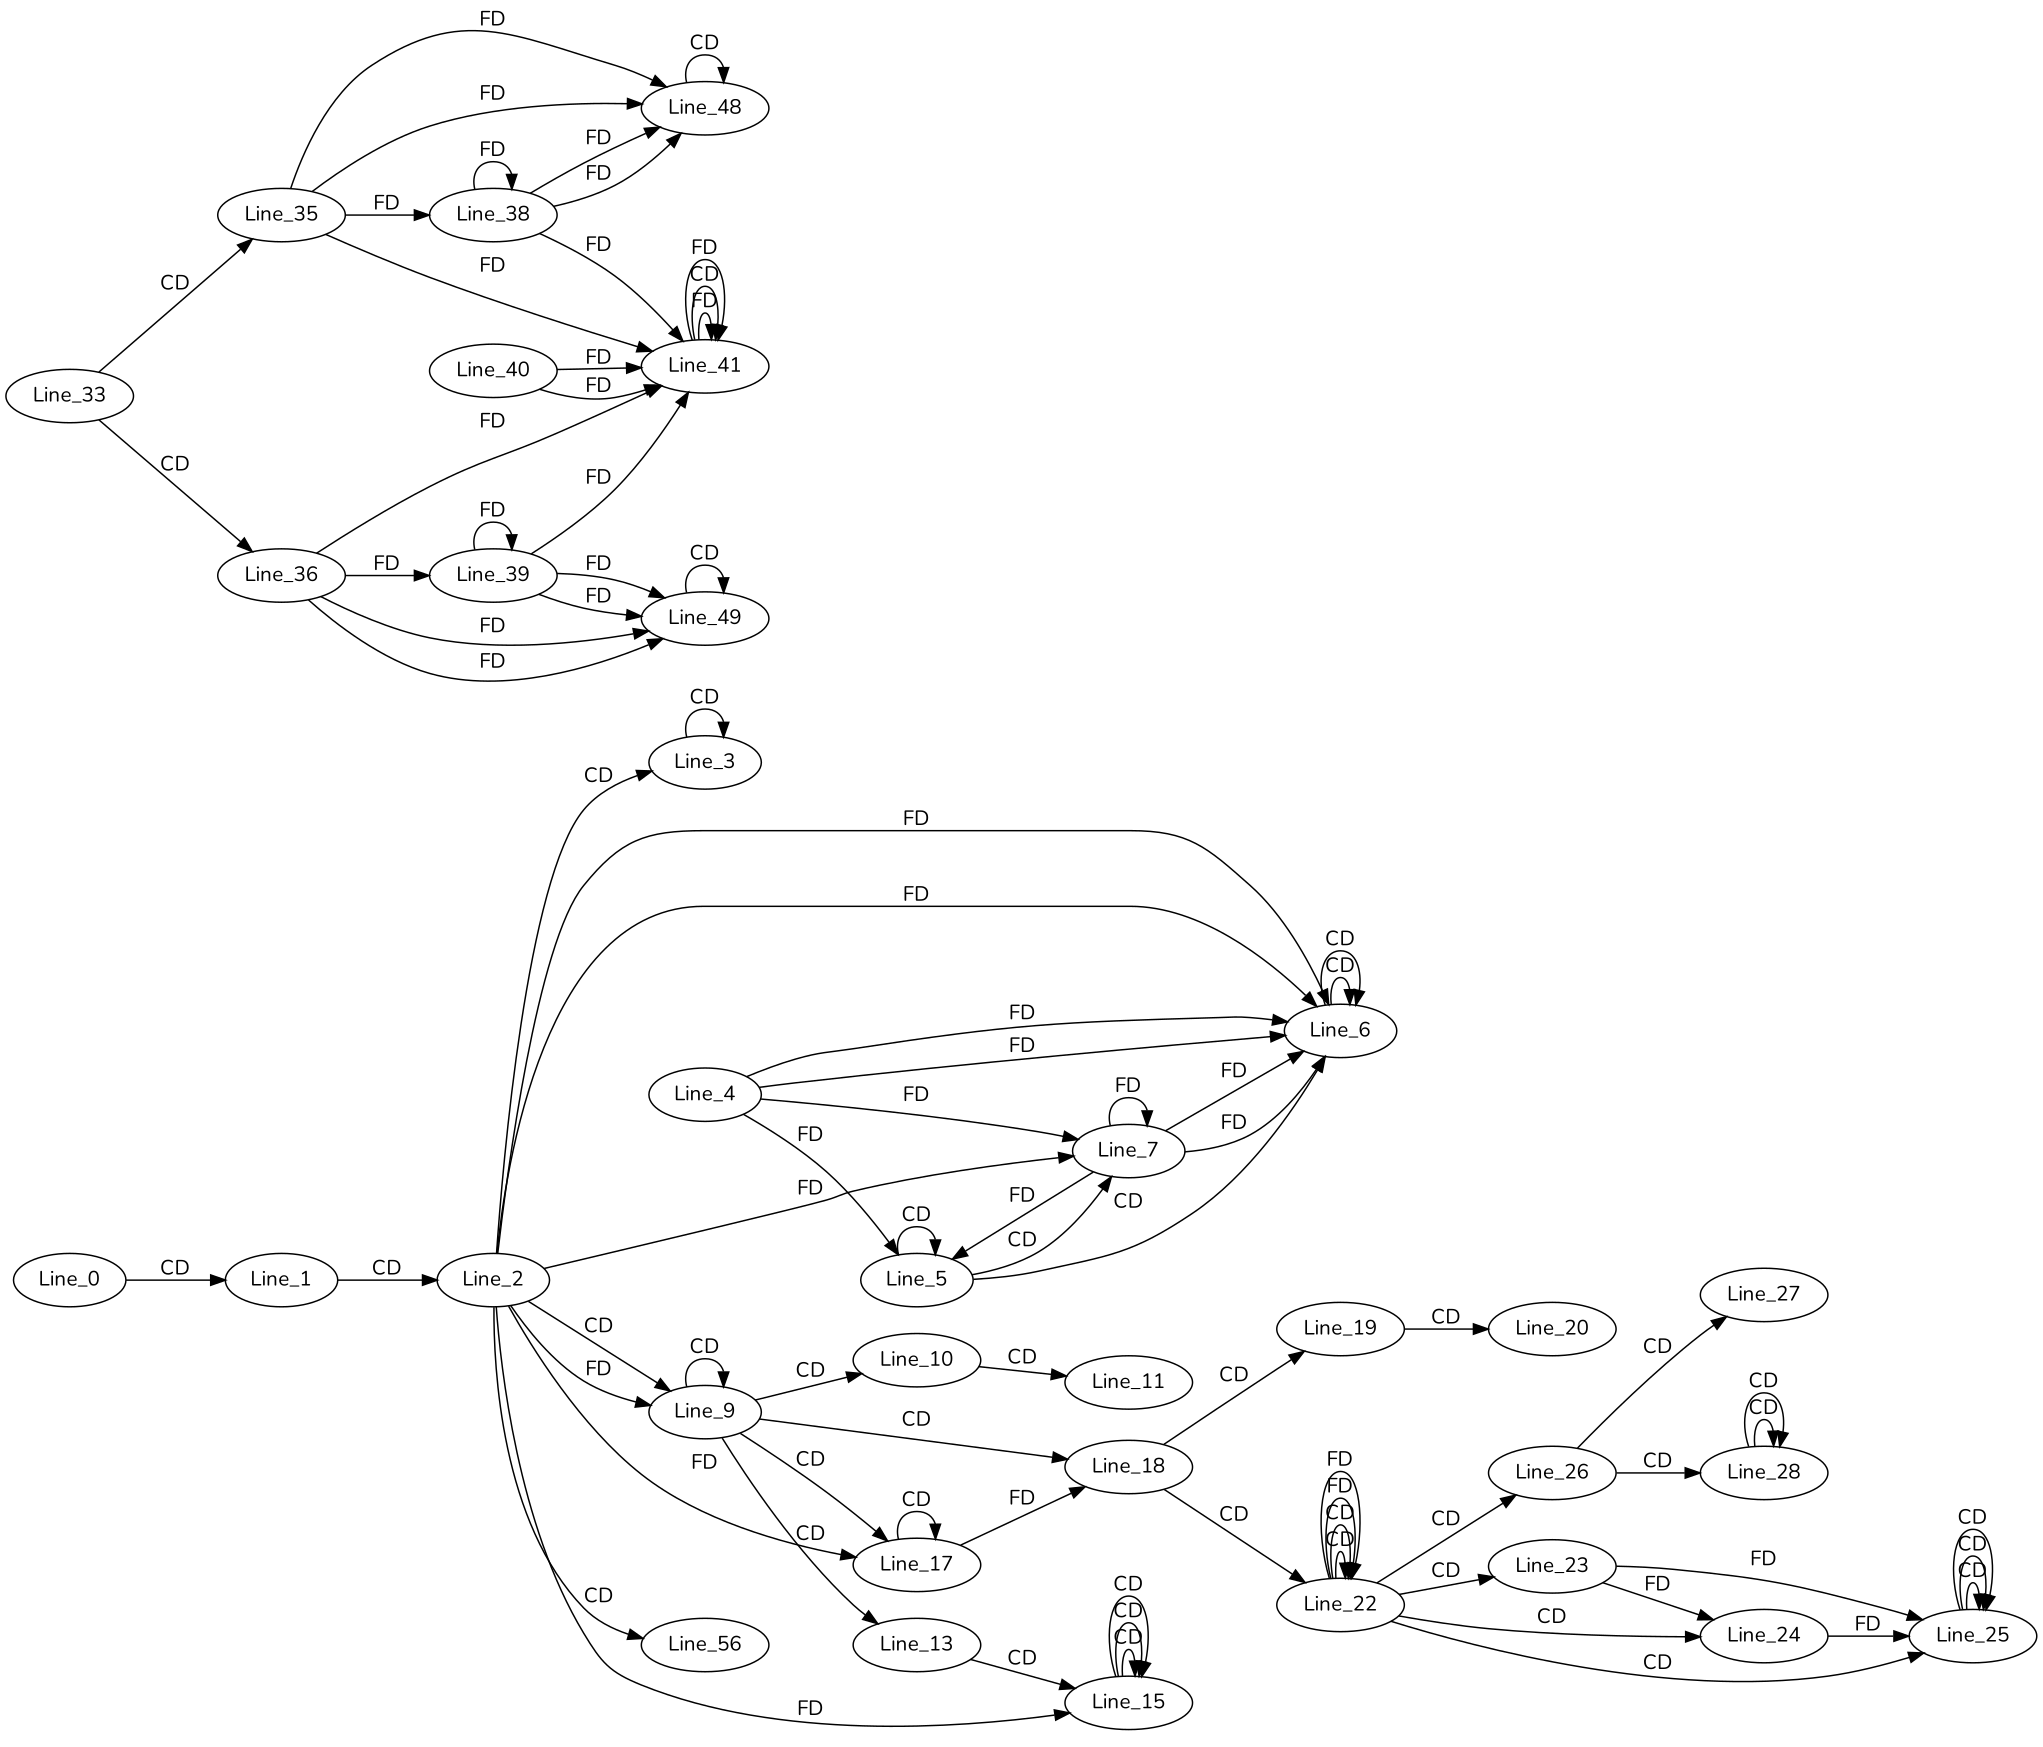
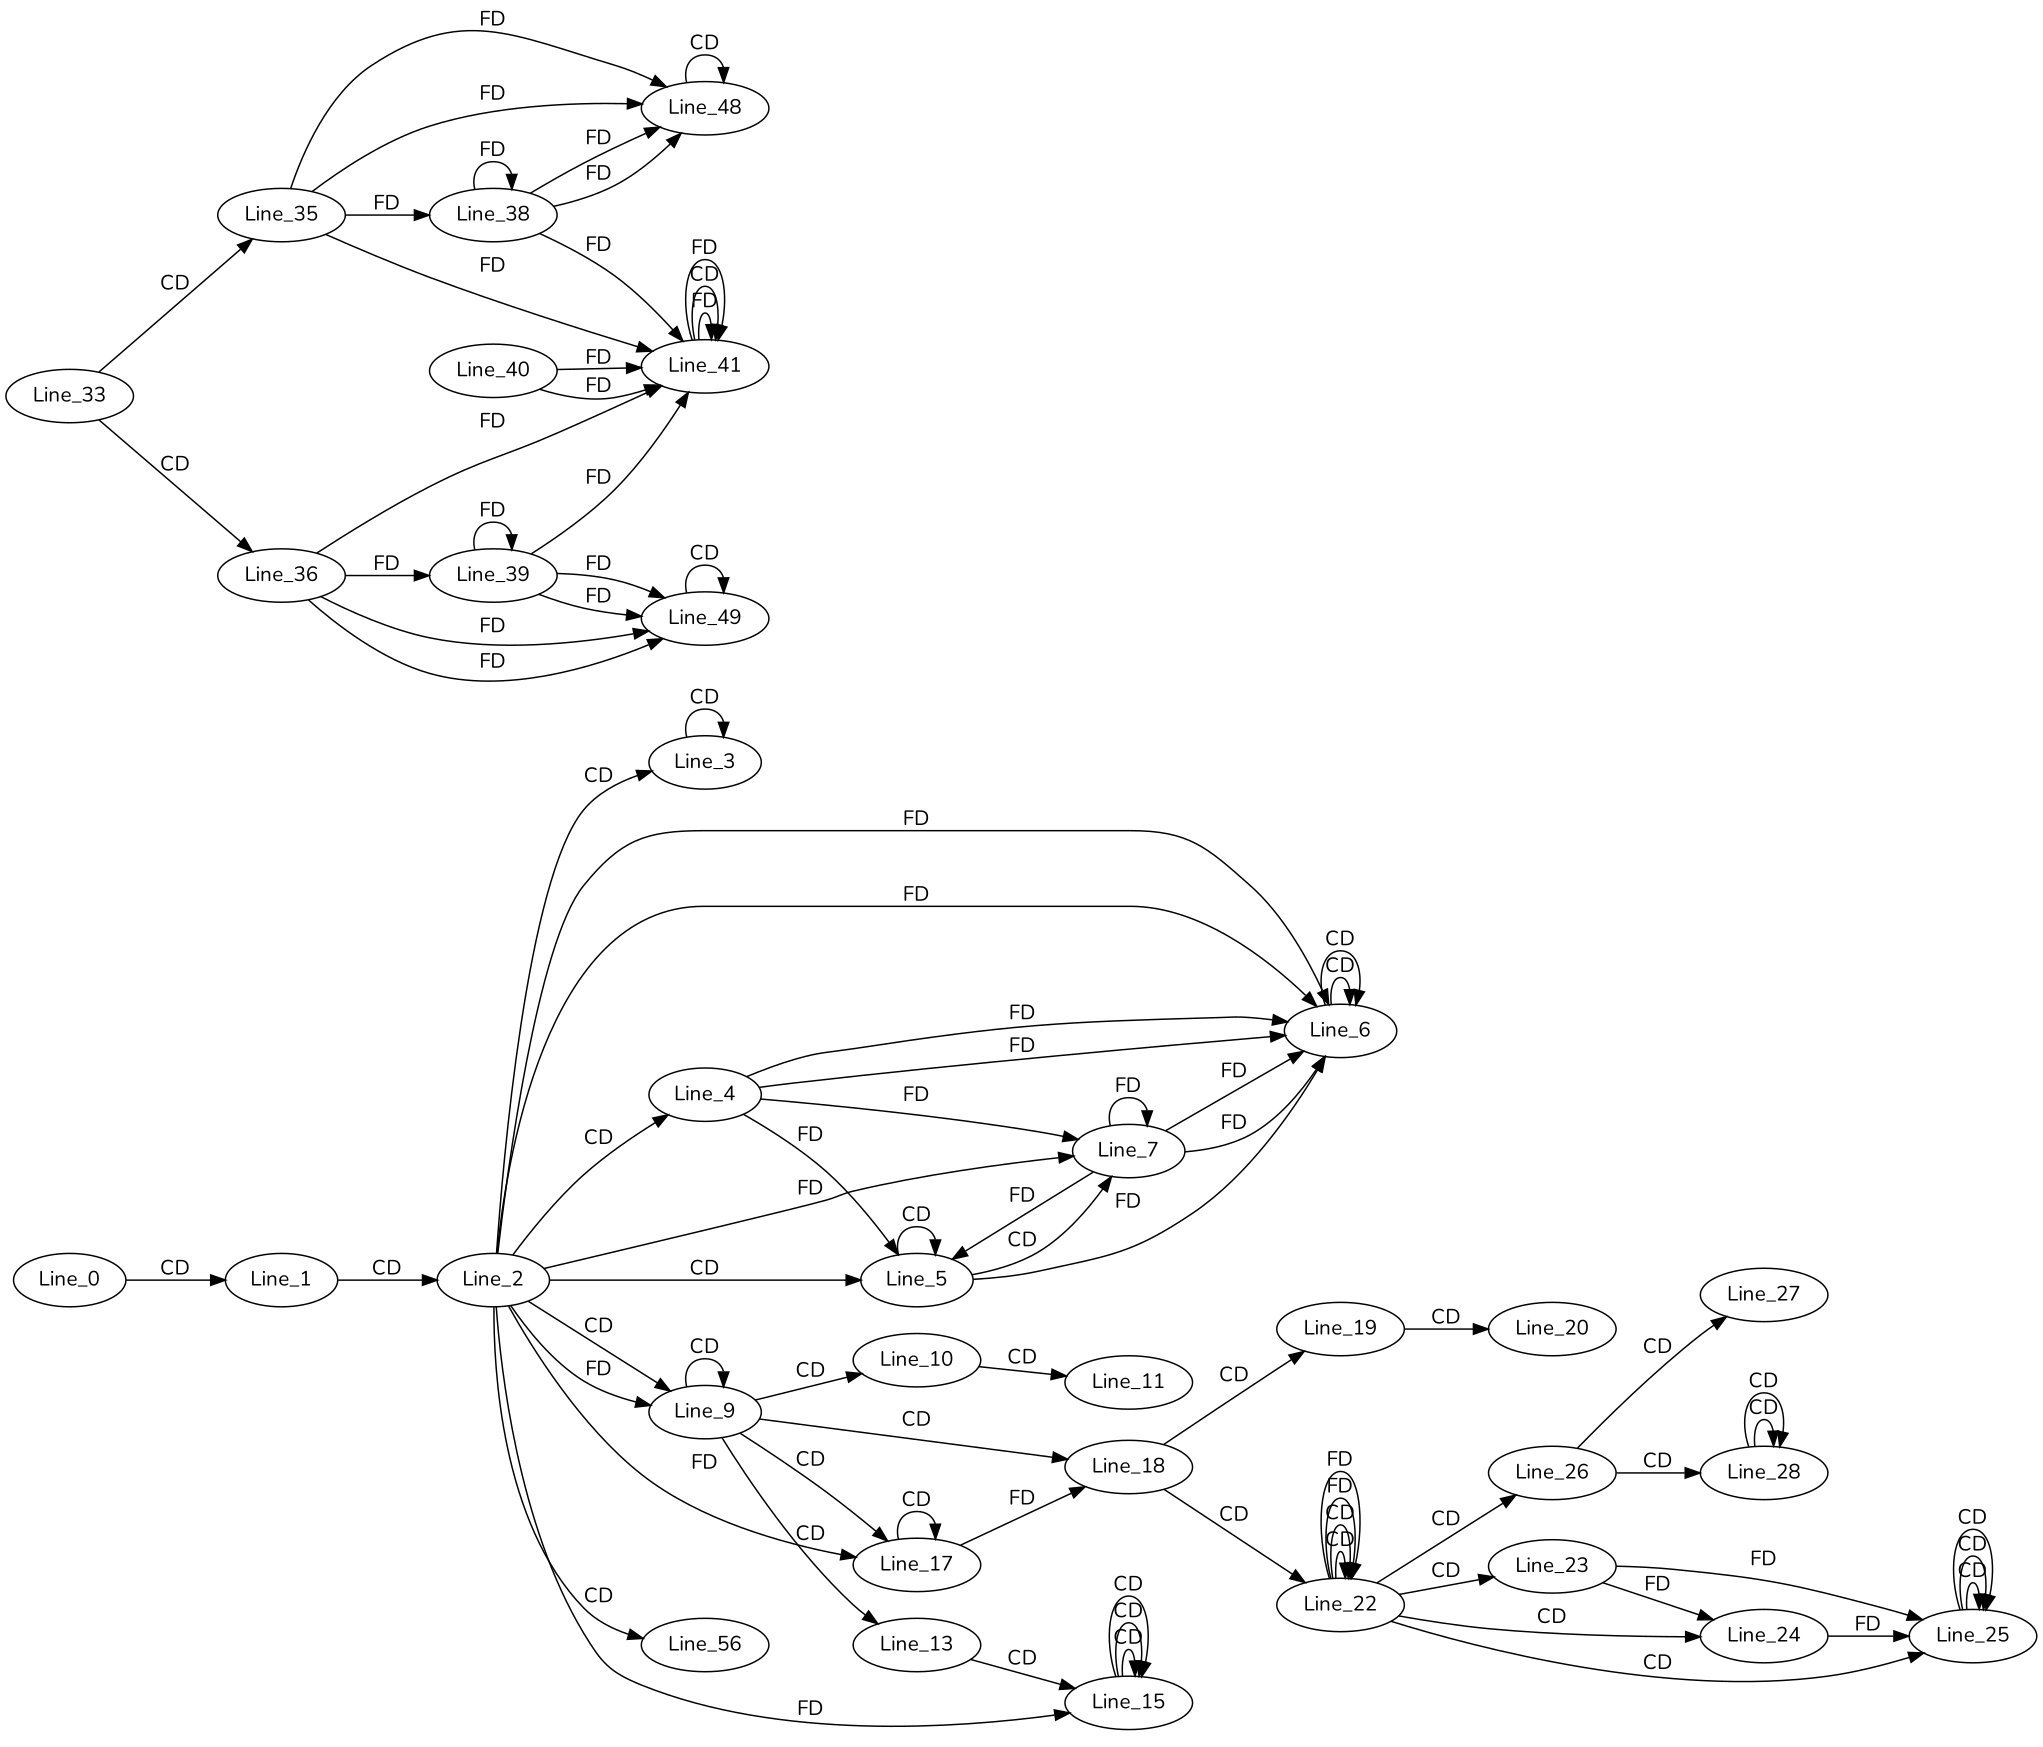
edge "Line_2" -> "Line_4": added, label "CD"
edge "Line_5" -> "Line_6": label "CD" -> "FD"
edge "Line_2" -> "Line_5": added, label "CD"
